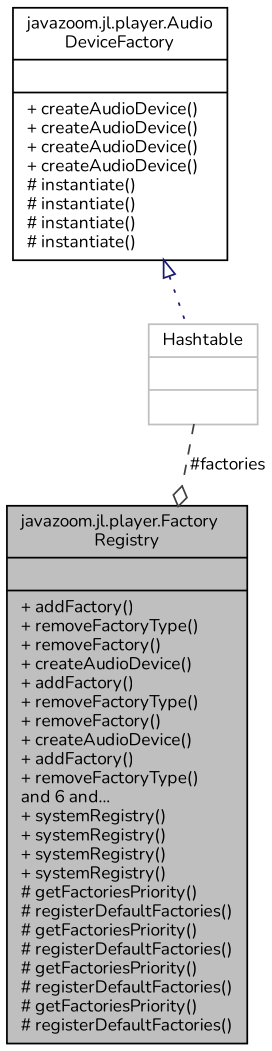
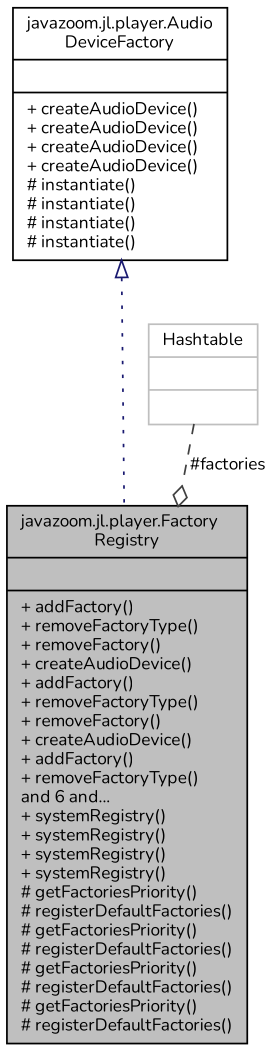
edge "Hashtable" -> "javazoom.jl.player.Audio": now "javazoom.jl.player.Factory" -> "javazoom.jl.player.Audio"
